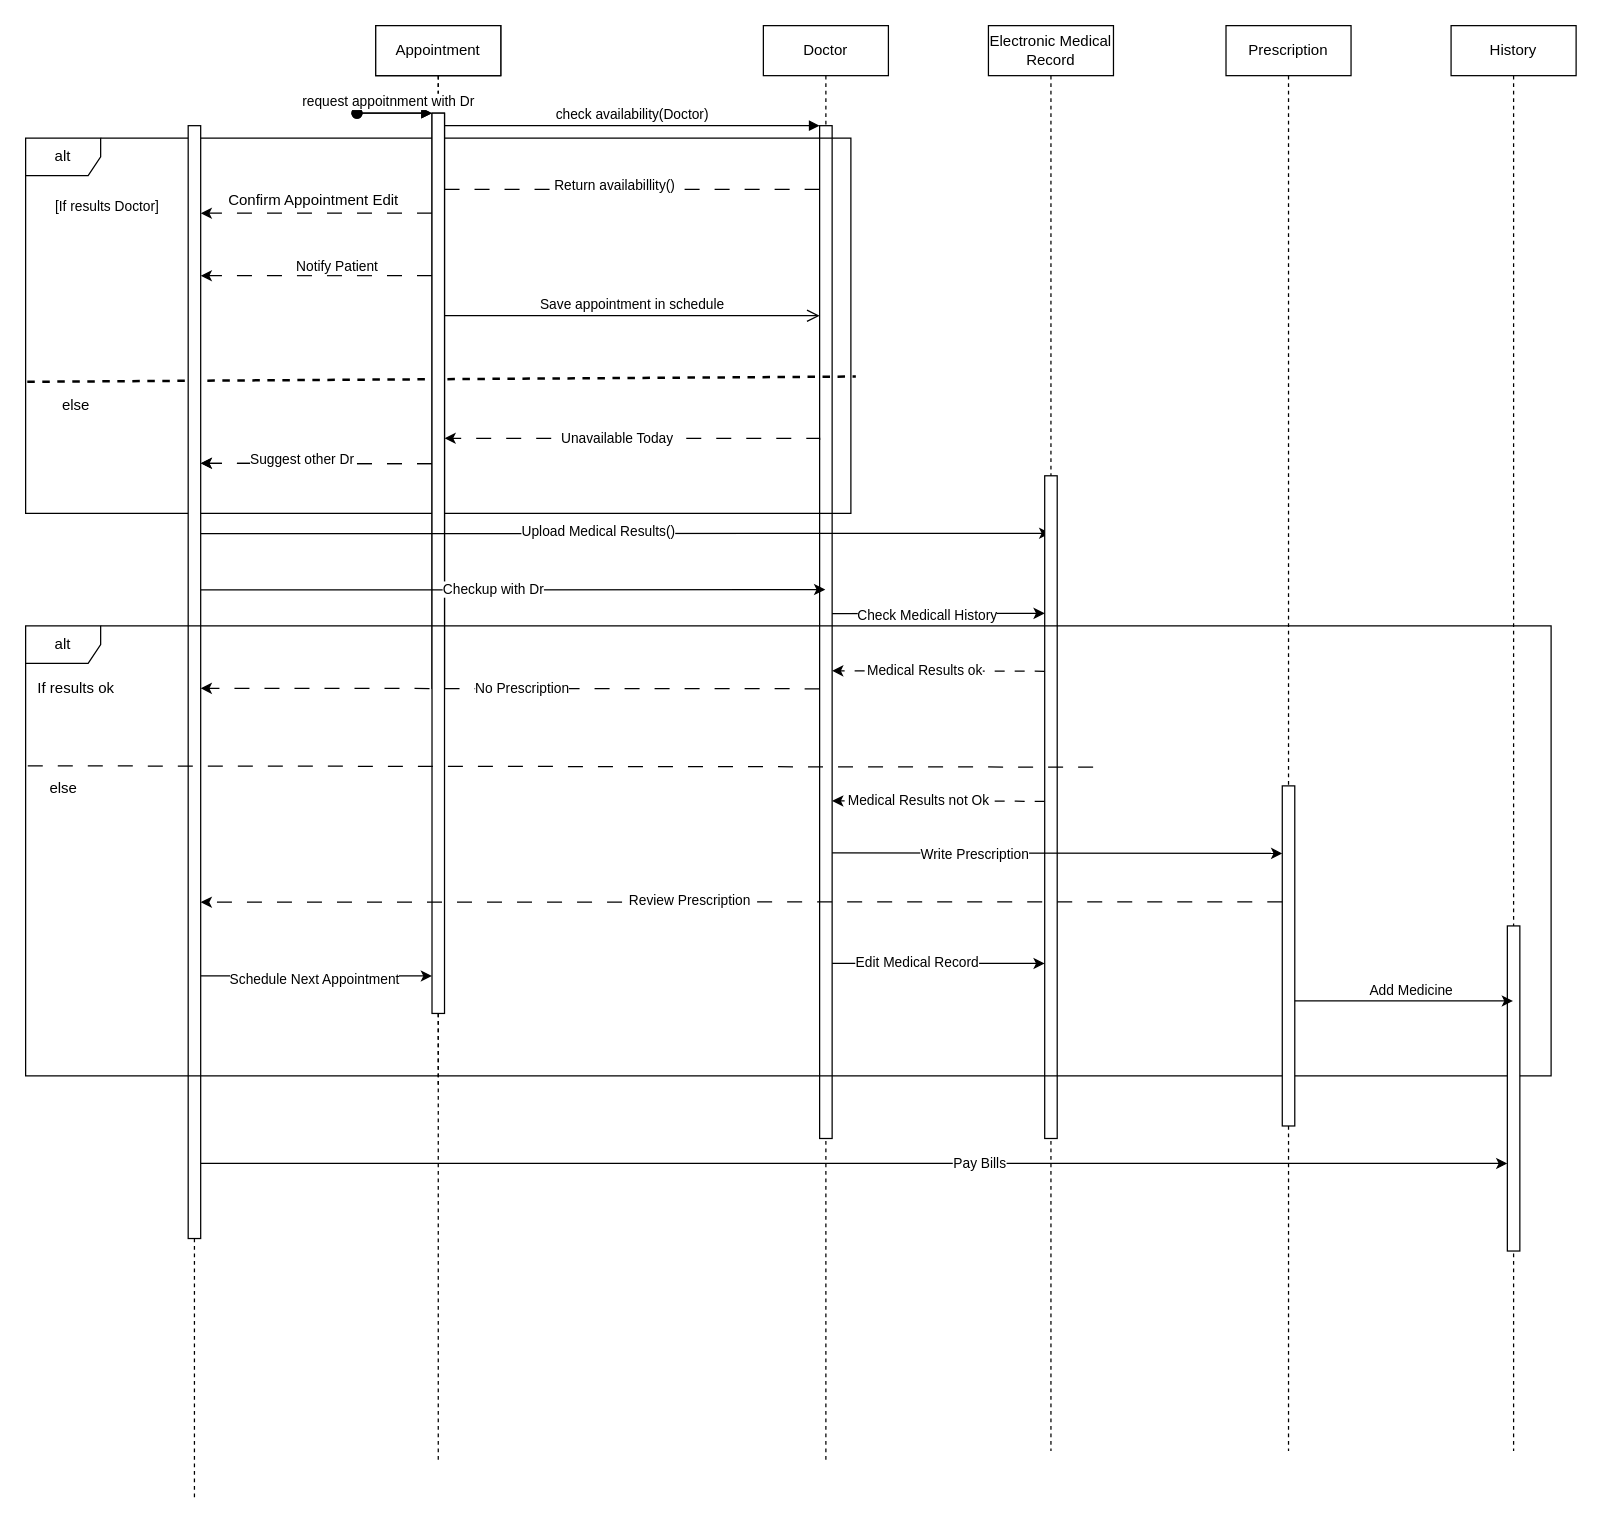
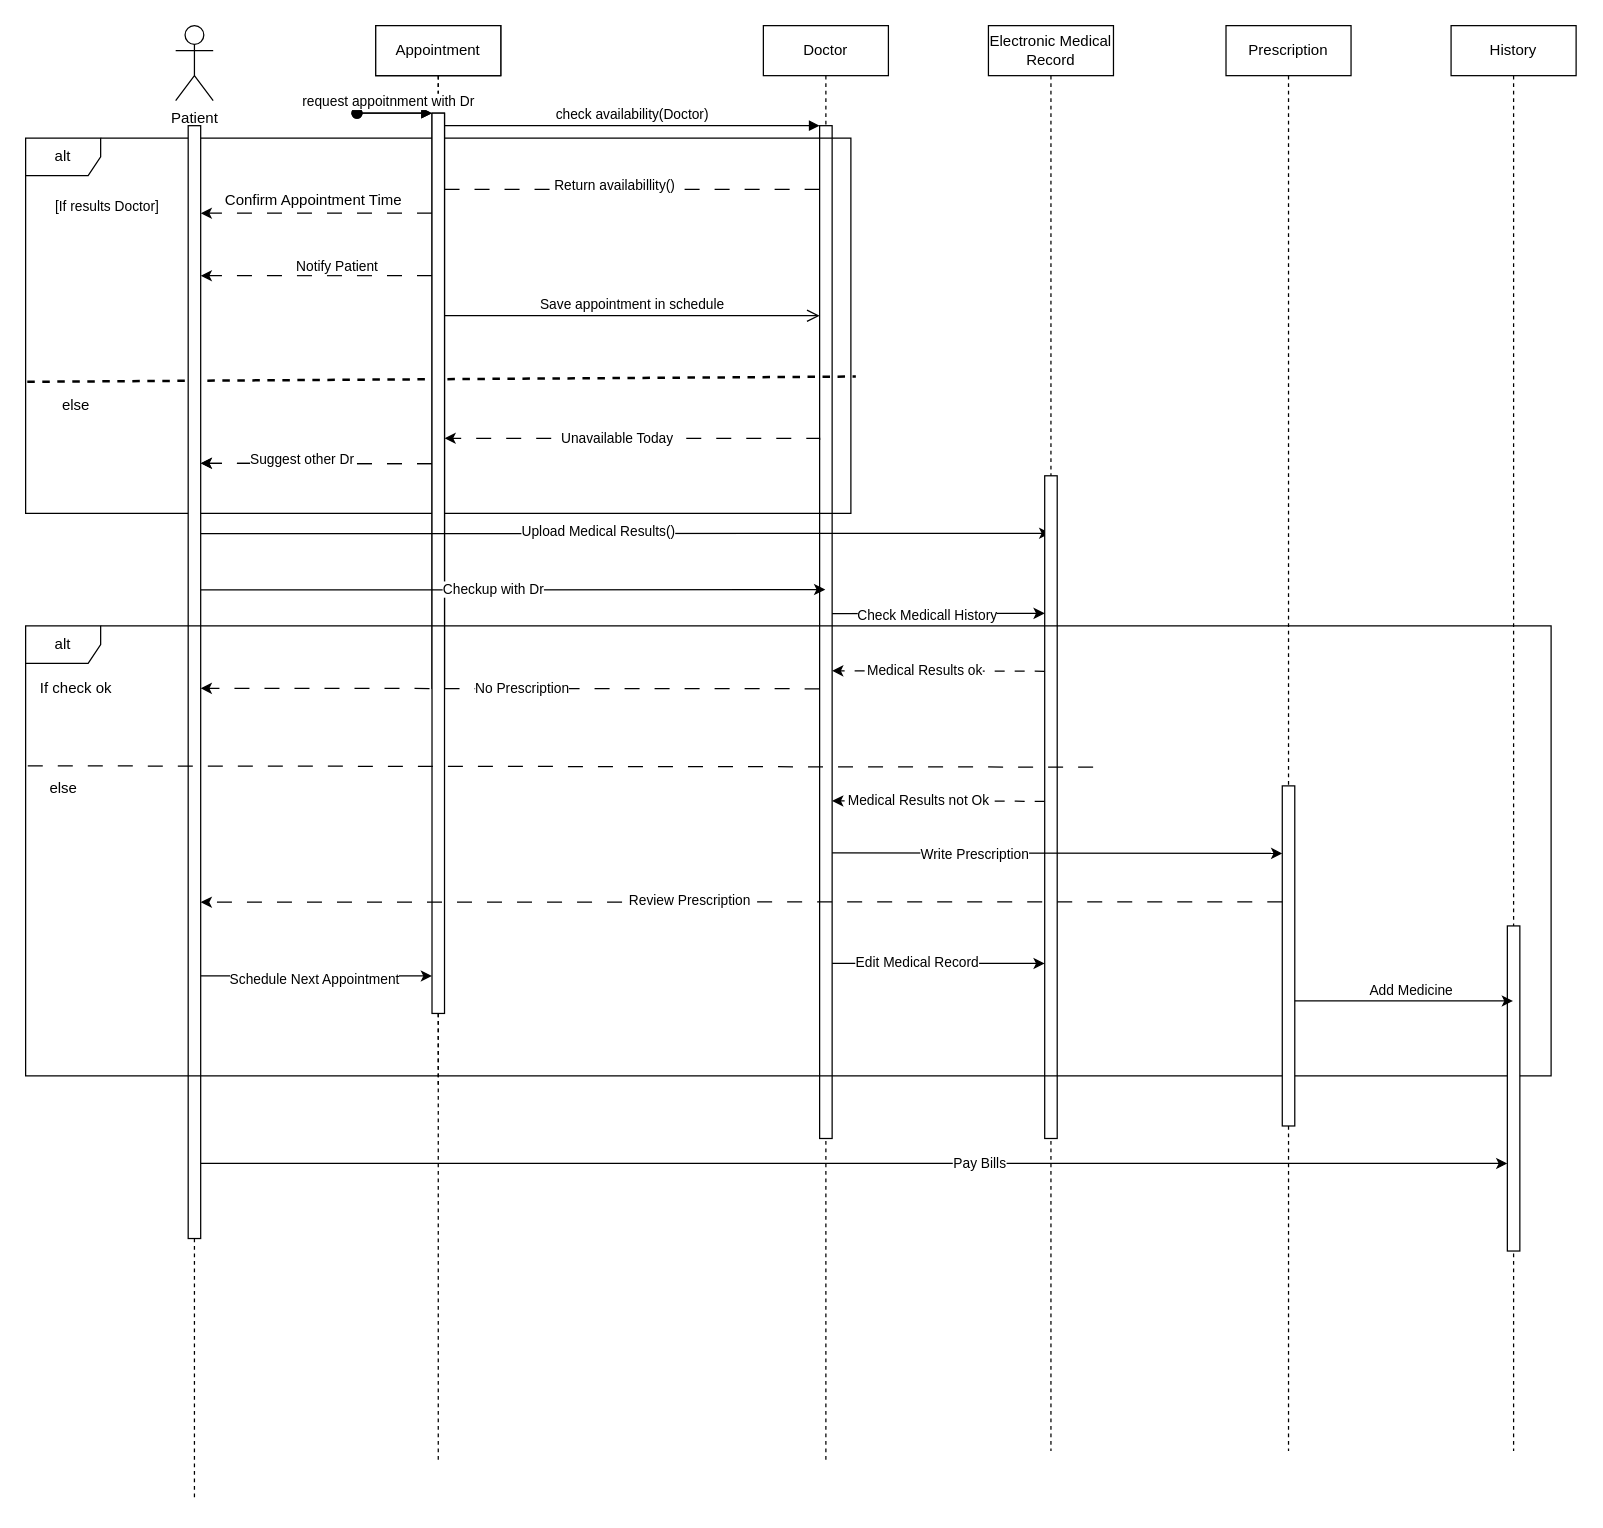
node "Patient": added
node "Confirm Appointment Edit": label "Confirm Appointment Edit" -> "Confirm Appointment Time"
node "If results ok": label "If results ok" -> "If check ok"
